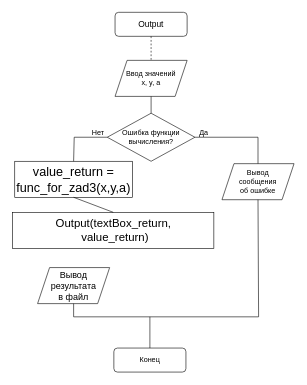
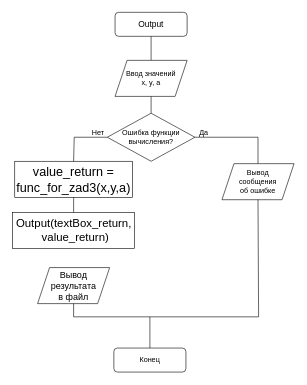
edge "Output" -- "Ввод значений x, y, a": style dashed -> solid
node "Output(textBox_return, value_return)": size 201x36 -> 122x36
